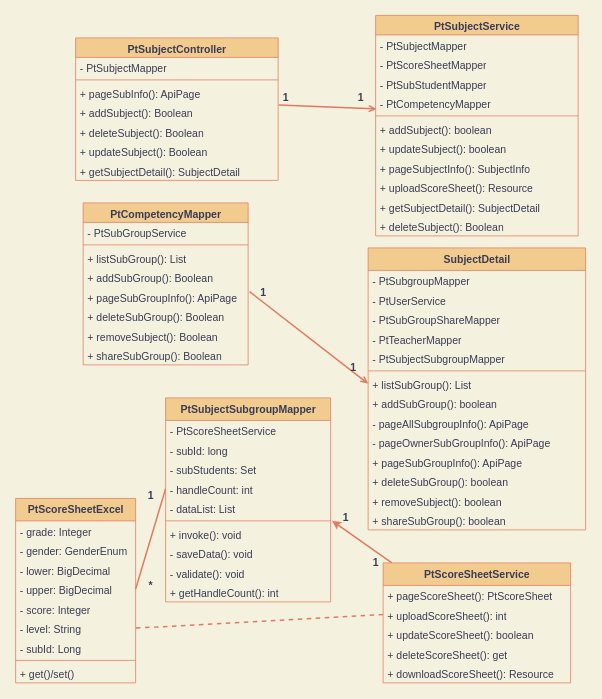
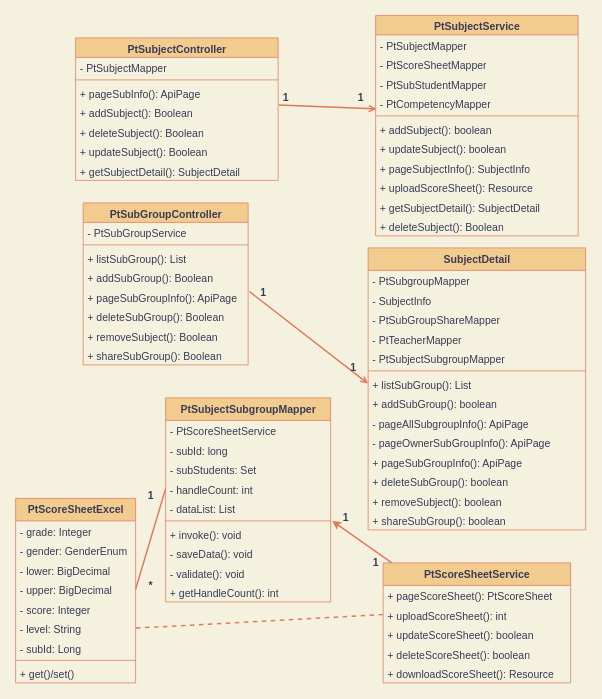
node "PtCompetencyMapper": label "PtCompetencyMapper" -> "PtSubGroupController"
node "- PtUserService": label "- PtUserService" -> "- SubjectInfo"
node "+ deleteScoreSheet(): get": label "+ deleteScoreSheet(): get" -> "+ deleteScoreSheet(): boolean"
